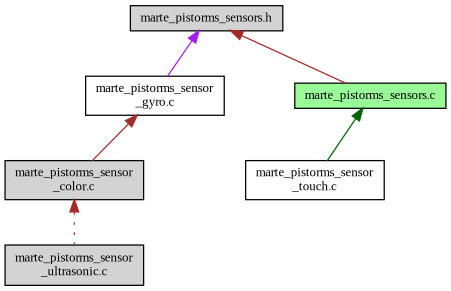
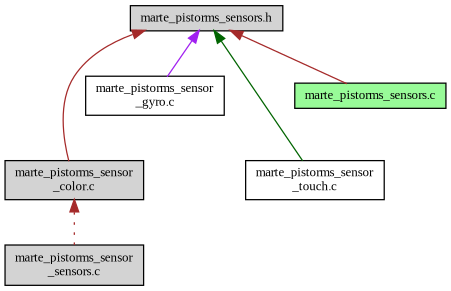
edge "marte_pistorms_sensor _touch.c" -> "marte_pistorms_sensors.c": now "marte_pistorms_sensor _touch.c" -> "marte_pistorms_sensors.h"
edge "marte_pistorms_sensor _color.c" -> "marte_pistorms_sensor _gyro.c": now "marte_pistorms_sensor _color.c" -> "marte_pistorms_sensors.h"
node "marte_pistorms_sensor _ultrasonic.c": label "marte_pistorms_sensor _ultrasonic.c" -> "marte_pistorms_sensor _sensors.c"
